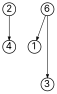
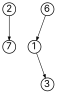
edge "6" -> "3": now "1" -> "3"
node "4": label "4" -> "7"
